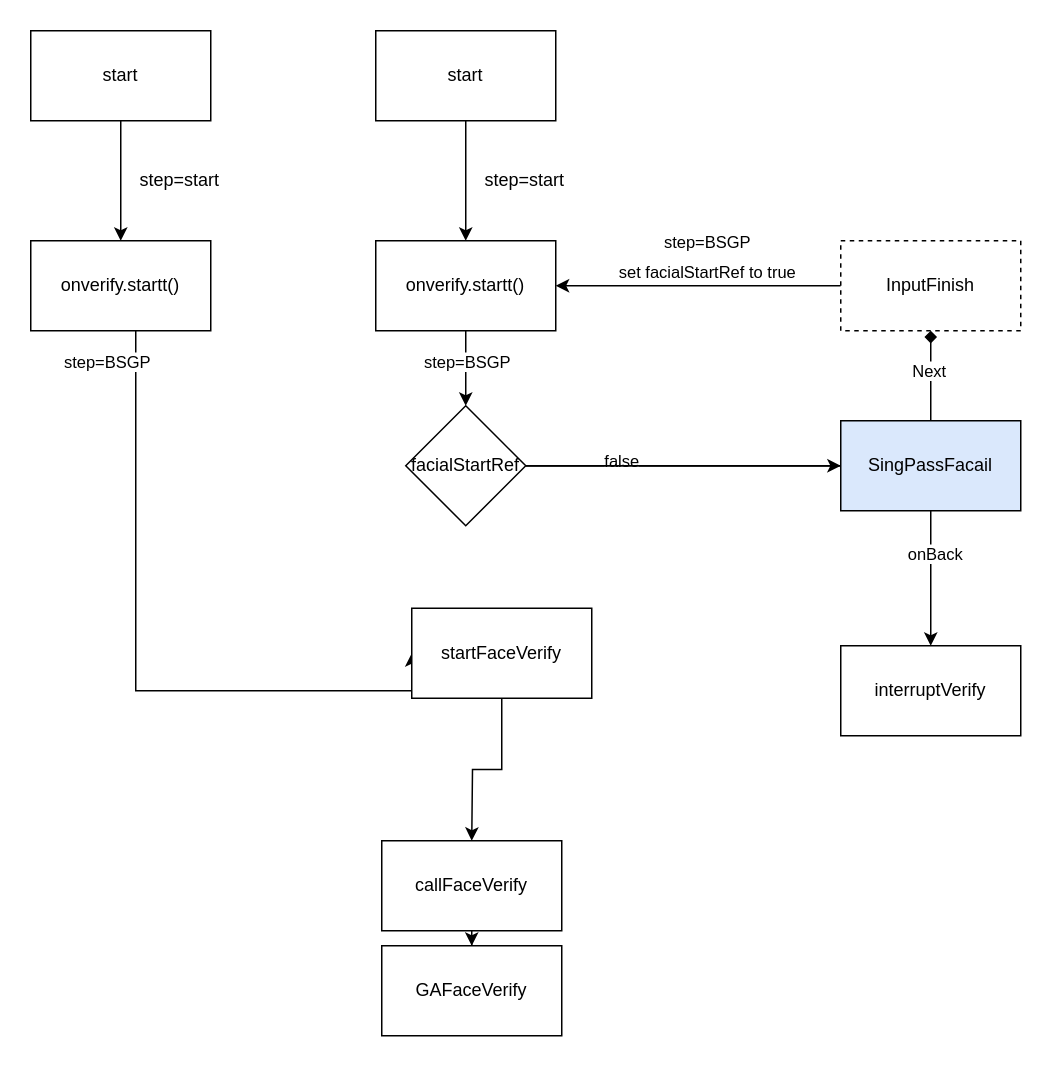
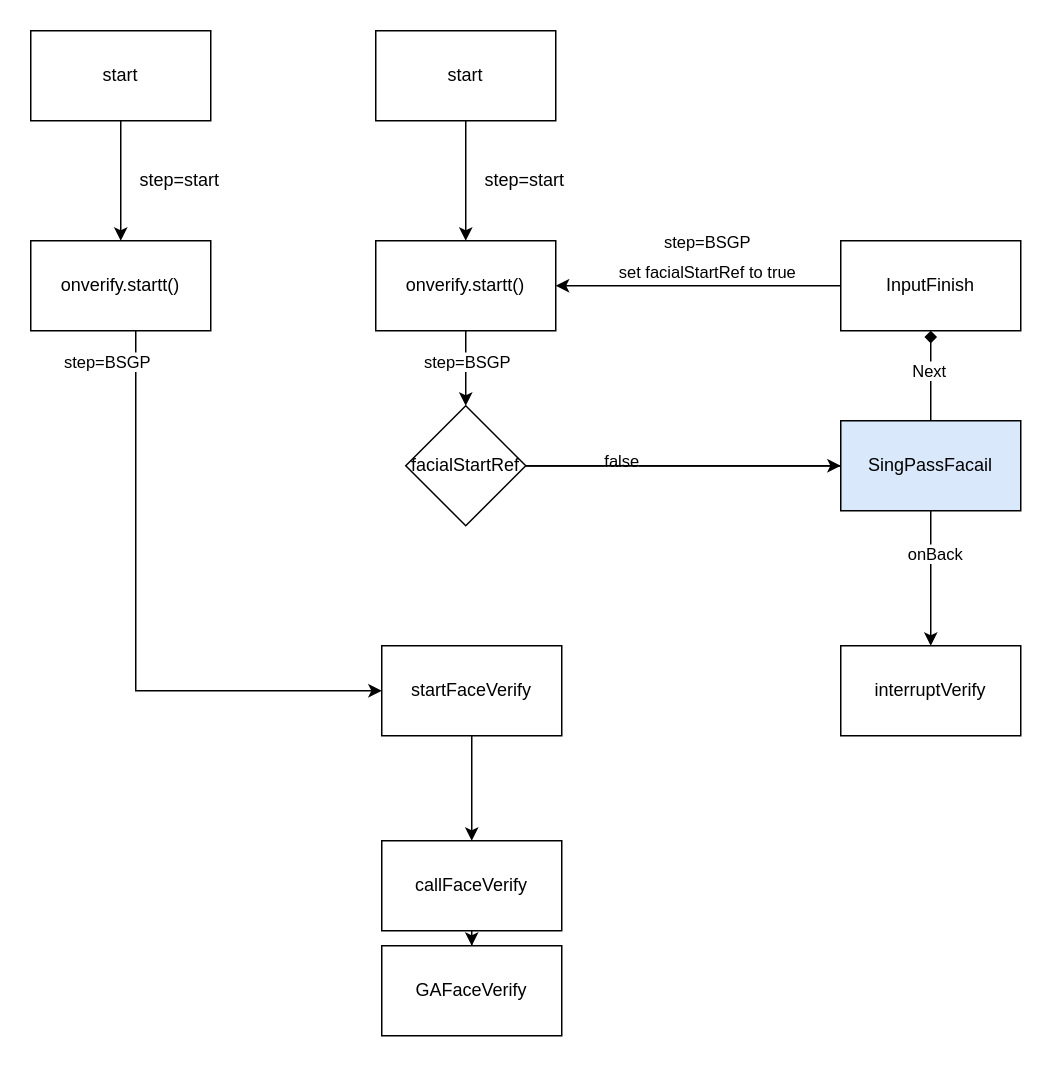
node "InputFinish": style dashed -> solid
node "startFaceVerify": moved (502, 653) -> (472, 691)
